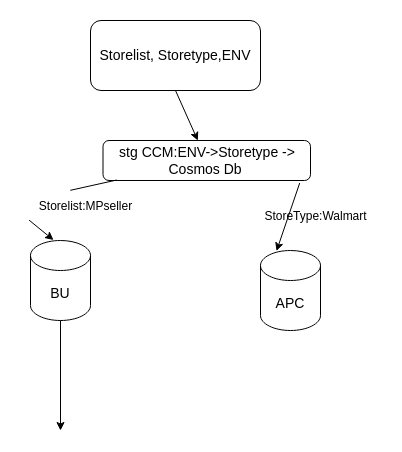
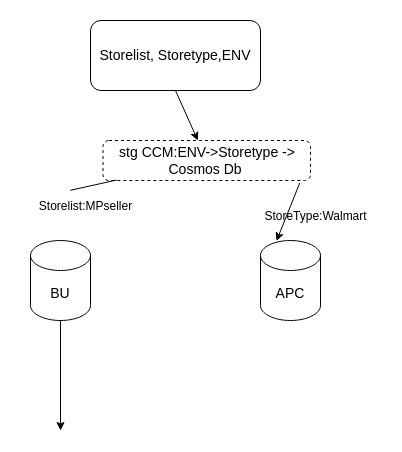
node "stg CCM:ENV->Storetype -> Cosmos Db": style solid -> dashed
edge "Storelist:MPseller" -> "BU": removed
node "APC": moved (291, 291) -> (291, 281)
